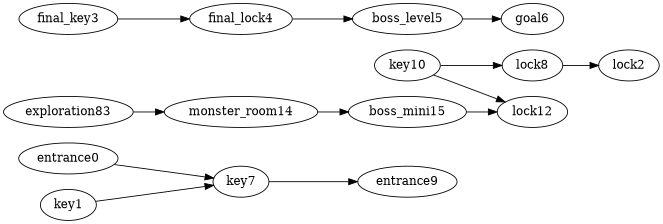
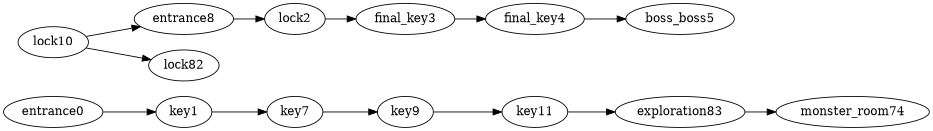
node "final_lock4": label "final_lock4" -> "final_key4"
edge "lock2" -> "final_key3": added
node "boss_level5": label "boss_level5" -> "boss_boss5"
node "goal6": removed
node "key10": label "key10" -> "lock10"
node "lock8": label "lock8" -> "entrance8"
node "monster_room14": label "monster_room14" -> "monster_room74"
node "boss_mini15": removed
node "lock12": label "lock12" -> "lock82"
node "key11": added
edge "entrance0" -> "key7": now "entrance0" -> "key1"
node "entrance9": label "entrance9" -> "key9"
